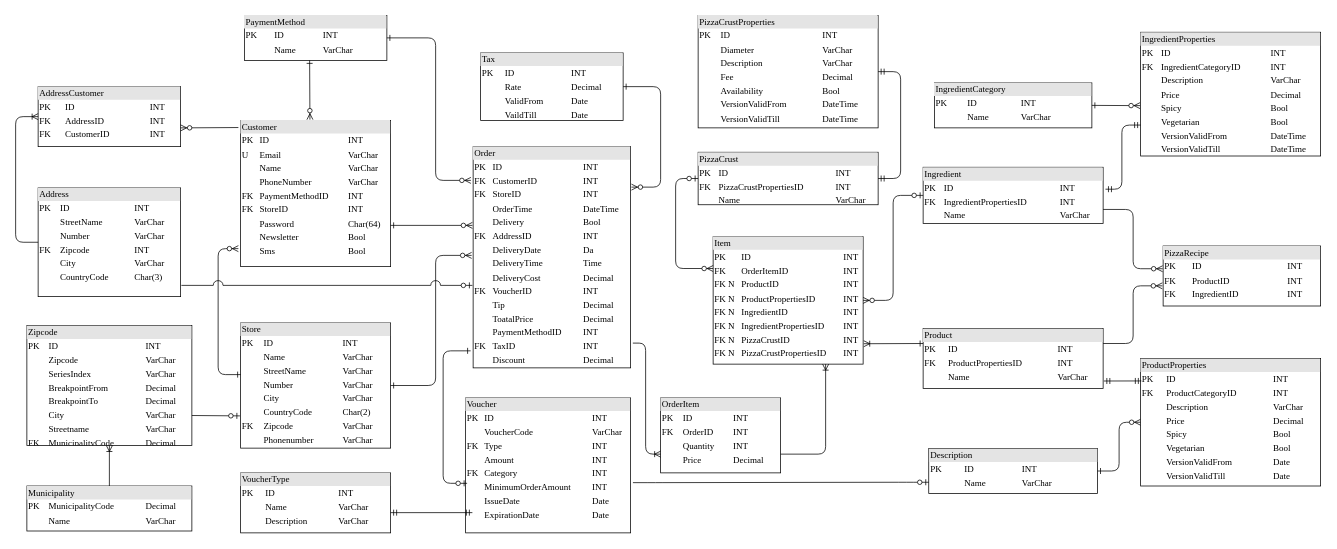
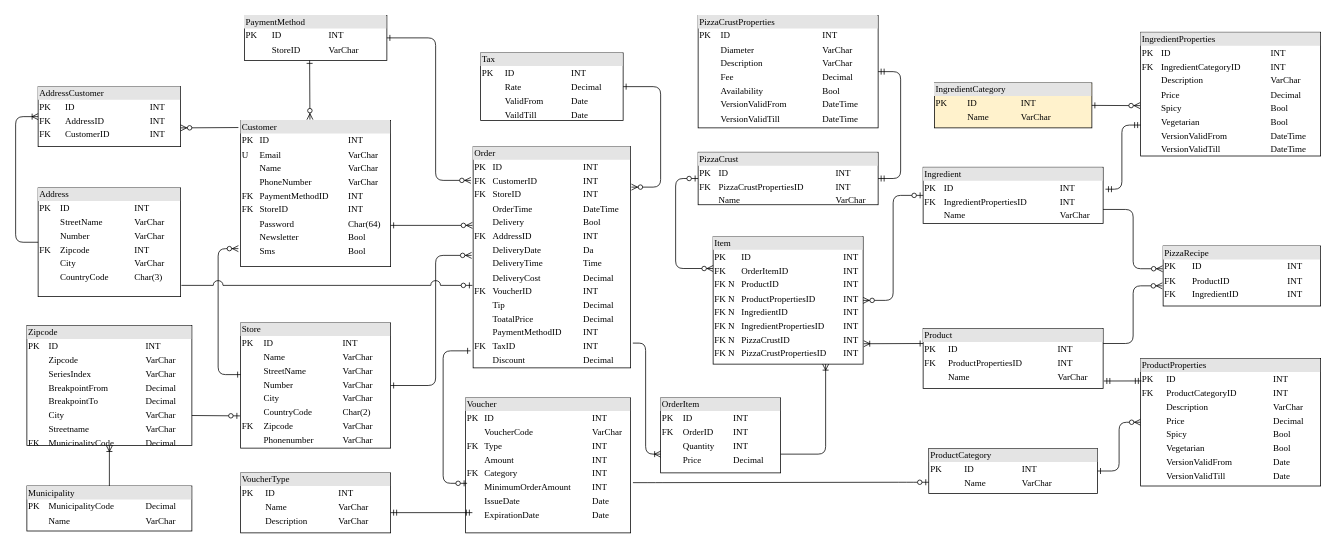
node "PaymentMethod PK ID INT Name VarChar": label "PaymentMethod PK ID INT Name VarChar" -> "PaymentMethod PK ID INT StoreID VarChar"
node "IngredientCategory PK ID INT Name VarChar": fillcolor #ffffff -> #fff2cc
node "Description PK ID INT Name VarChar": label "Description PK ID INT Name VarChar" -> "ProductCategory PK ID INT Name VarChar"
